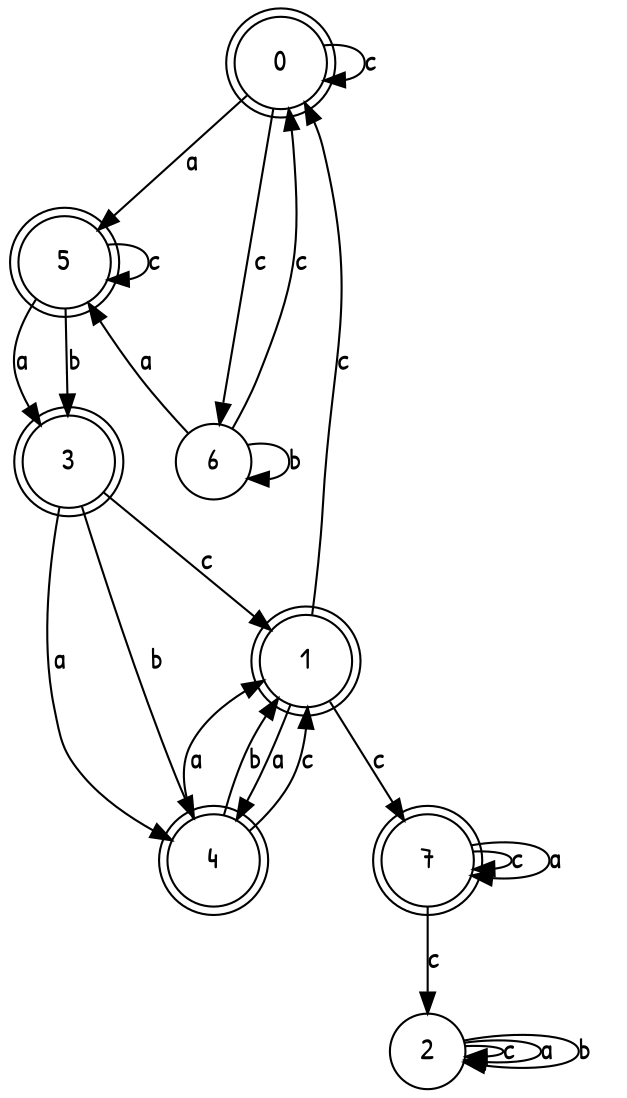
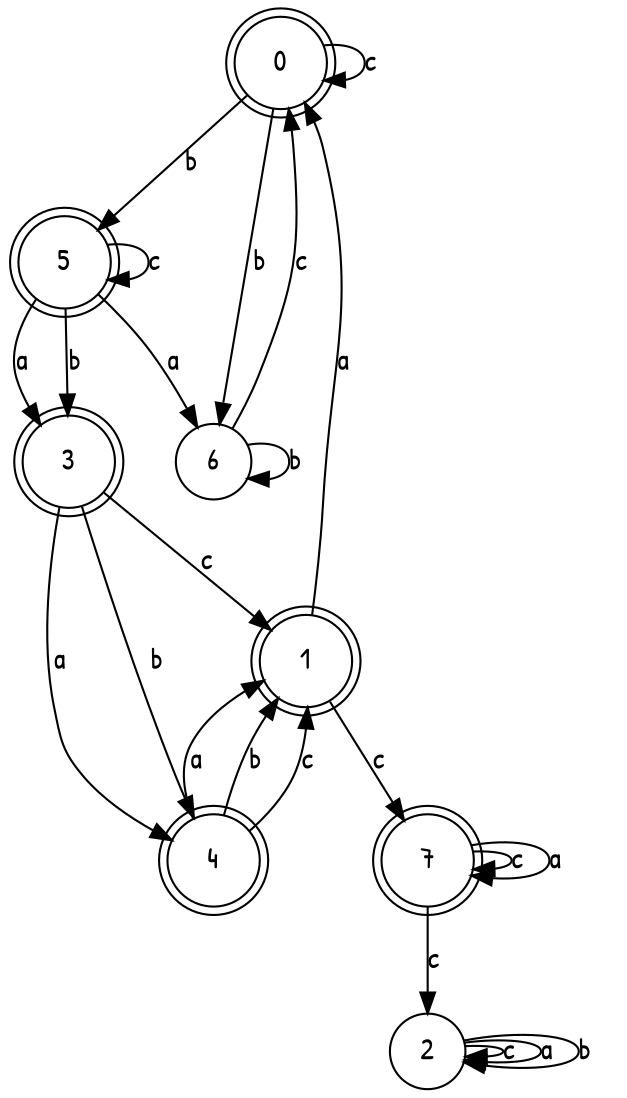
edge "0" -> "5": label "a" -> "b"
edge "0" -> "6": label "c" -> "b"
edge "1" -> "0": label "c" -> "a"
edge "6" -> "5": reversed
edge "1" -> "4": removed, label "a"
